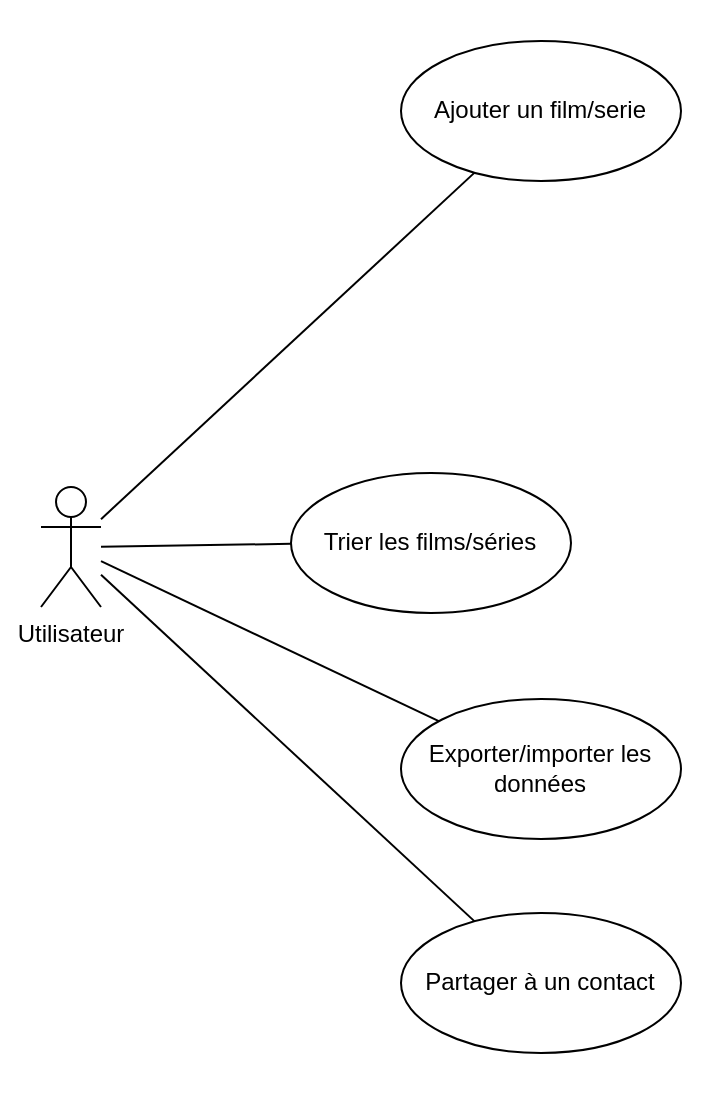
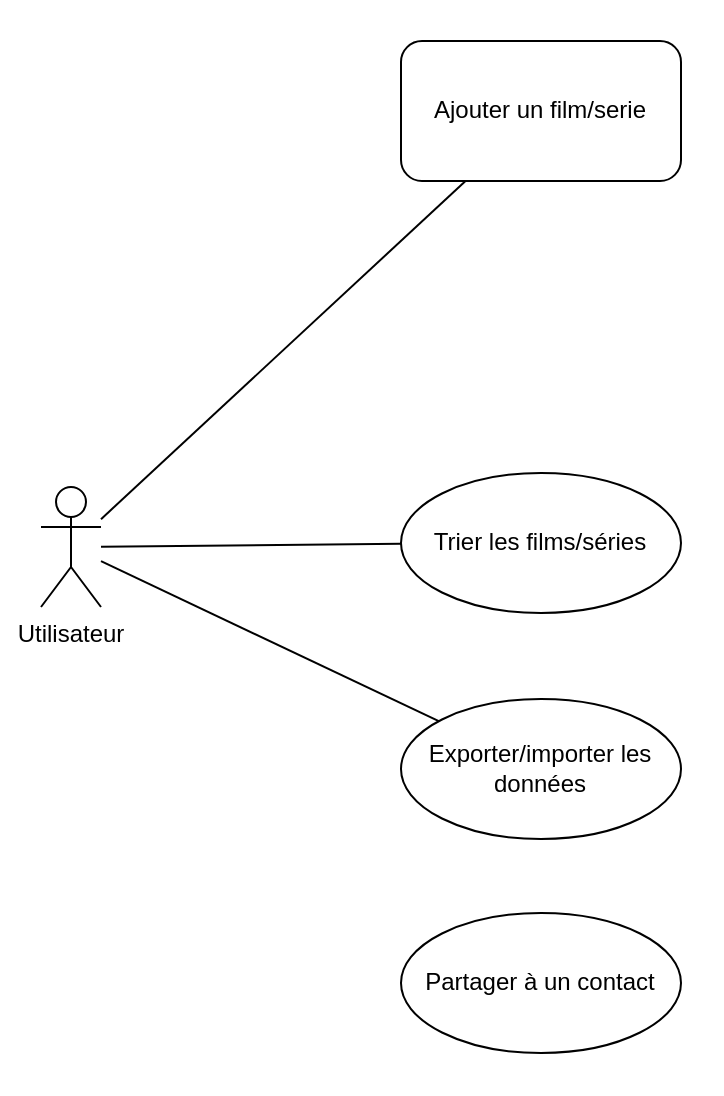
node "Ajouter un film/serie": shape ellipse -> rounded rectangle
node "Trier les films/séries": moved (431, 543) -> (541, 543)
edge "Utilisateur" -- "Partager à un contact": removed
